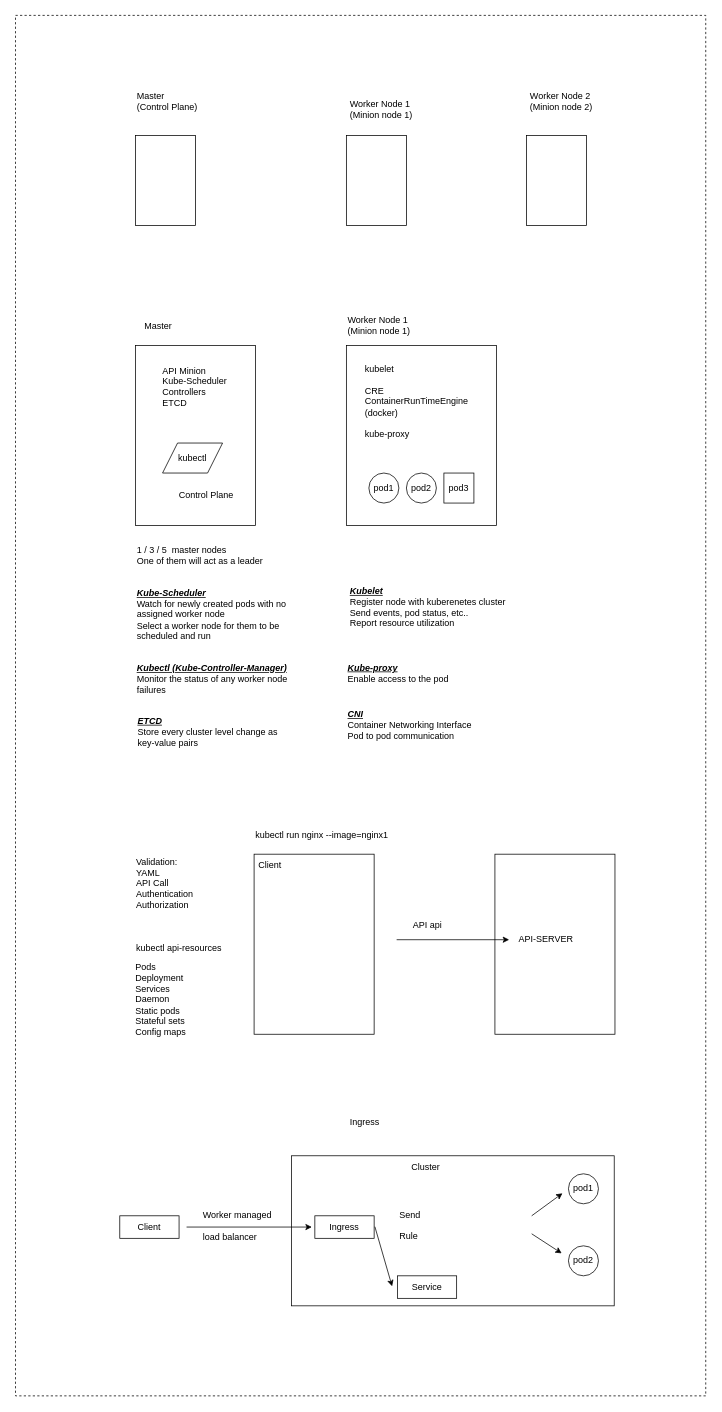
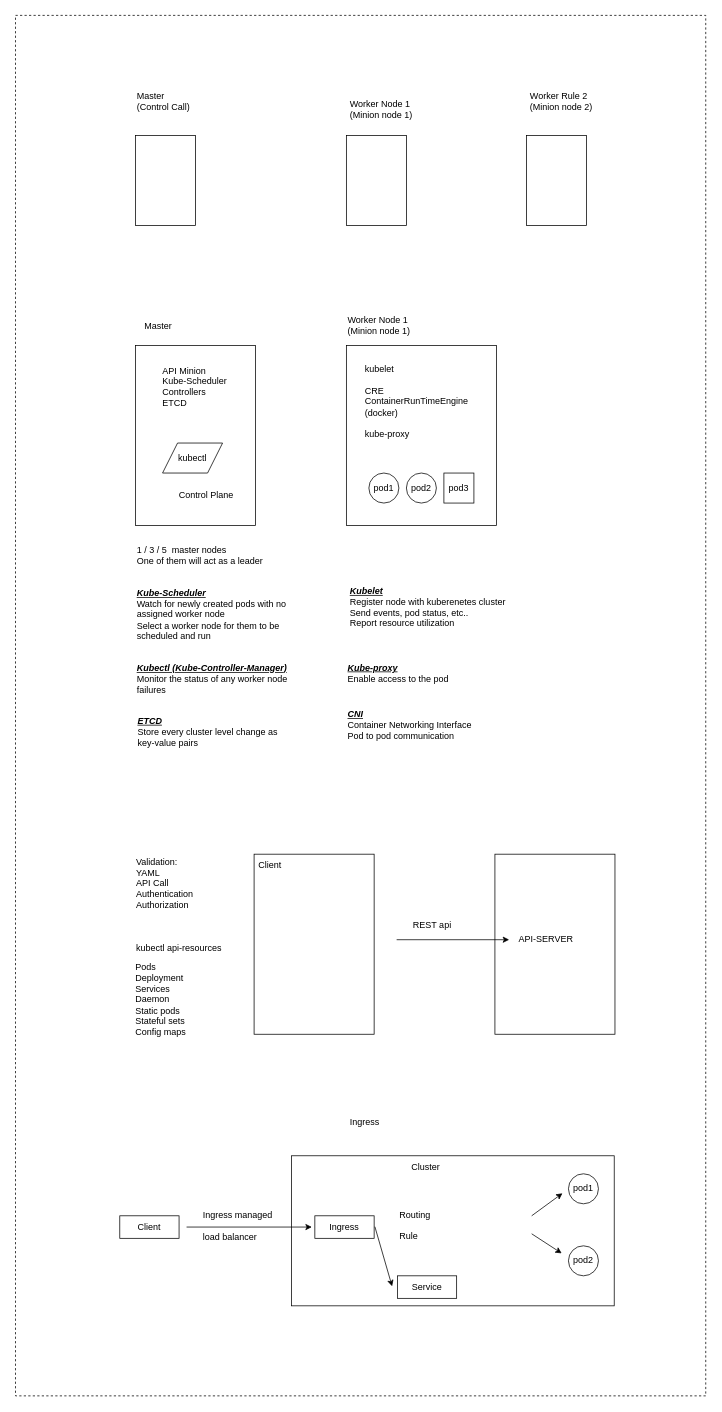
node "Master (Control Plane)": label "Master (Control Plane)" -> "Master (Control Call)"
node "Worker Node 2 (Minion node 2)": label "Worker Node 2 (Minion node 2)" -> "Worker Rule 2 (Minion node 2)"
node "kubectl run nginx --image=nginx1": removed
node "API api": label "API api" -> "REST api"
node "Send Rule": label "Send Rule" -> "Routing Rule"
node "Worker managed load balancer": label "Worker managed load balancer" -> "Ingress managed load balancer"
